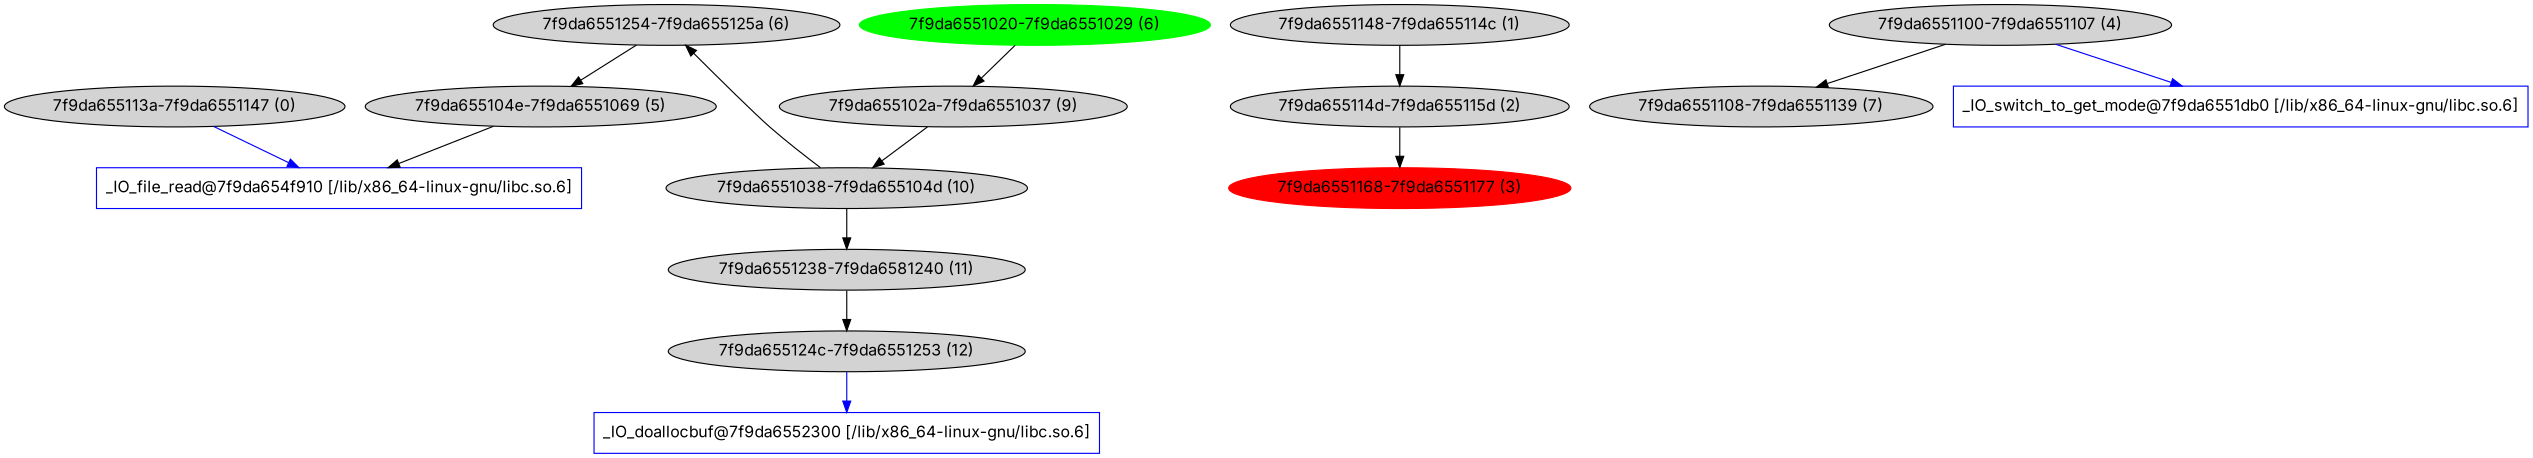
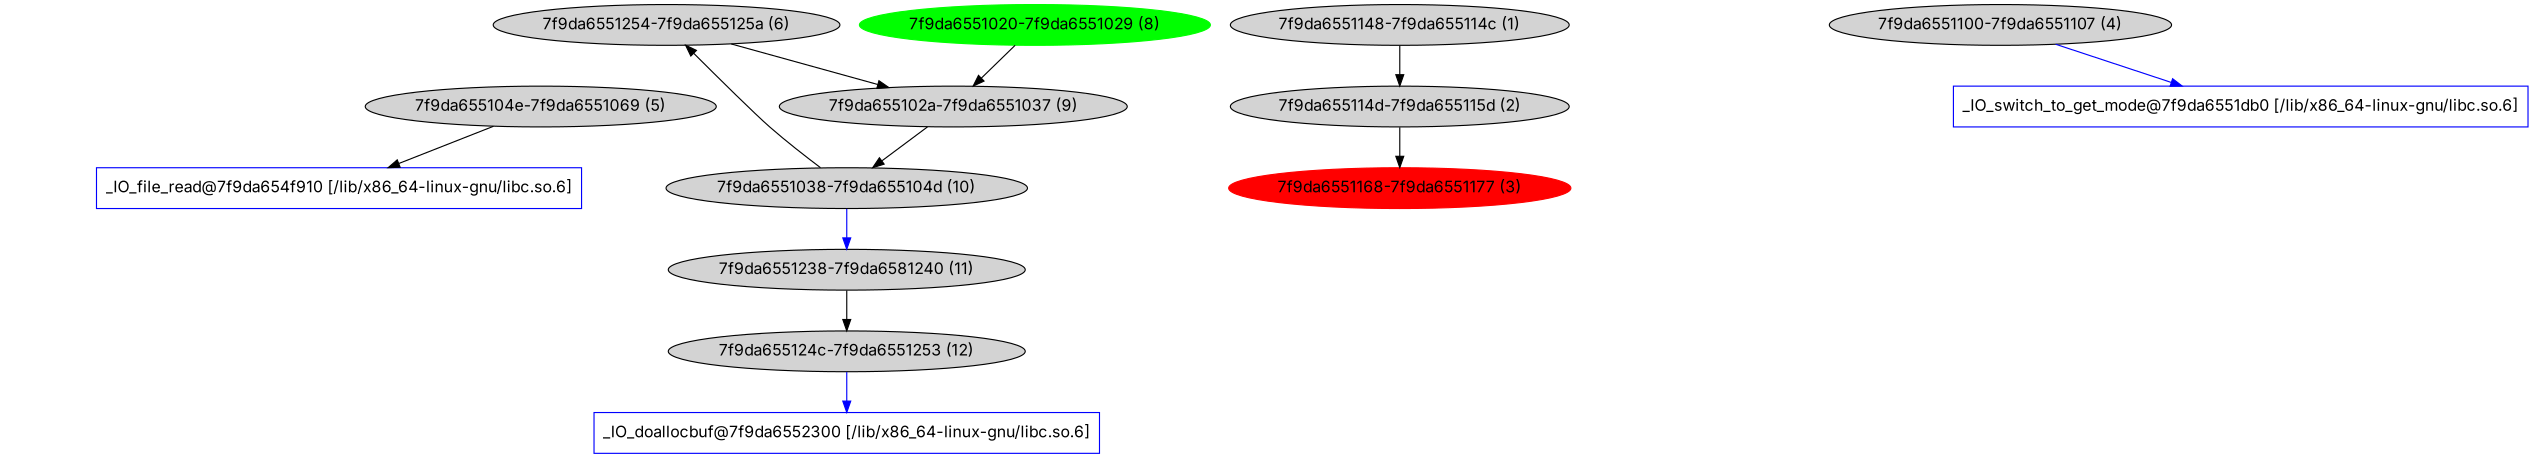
node "7f9da6551020-7f9da6551029 (6)": label "7f9da6551020-7f9da6551029 (6)" -> "7f9da6551020-7f9da6551029 (8)"
edge "7f9da6551254-7f9da655125a (6)" -> "7f9da655104e-7f9da6551069 (5)": now "7f9da6551254-7f9da655125a (6)" -> "7f9da655102a-7f9da6551037 (9)"
node "7f9da655113a-7f9da6551147 (0)": removed
node "7f9da6551108-7f9da6551139 (7)": removed
edge "7f9da6551038-7f9da655104d (10)" -> "7f9da6551238-7f9da6581240 (11)": color black -> blue
